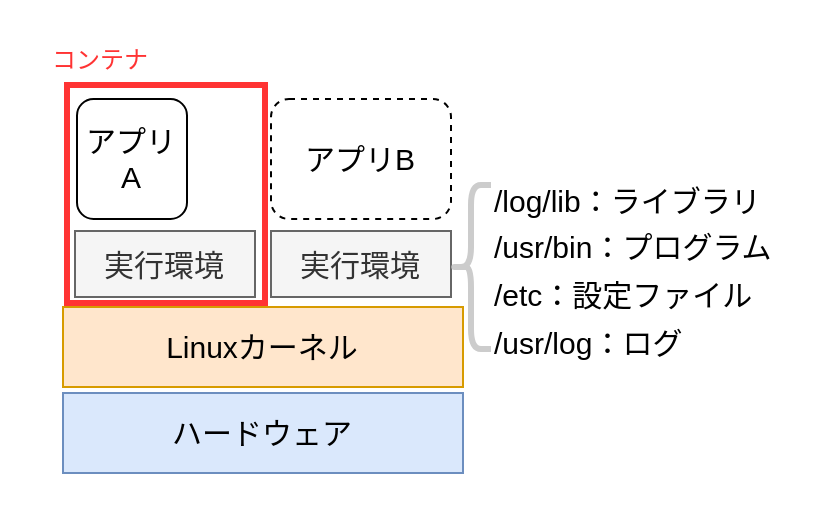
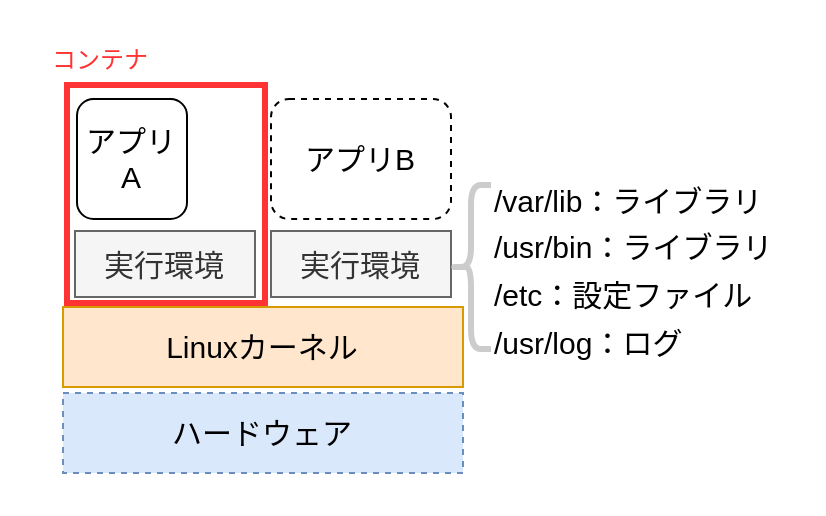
node "/log/lib：ライブラリ": label "/log/lib：ライブラリ" -> "/var/lib：ライブラリ"
node "/usr/bin：プログラム": label "/usr/bin：プログラム" -> "/usr/bin：ライブラリ"
node "ハードウェア": style solid -> dashed
